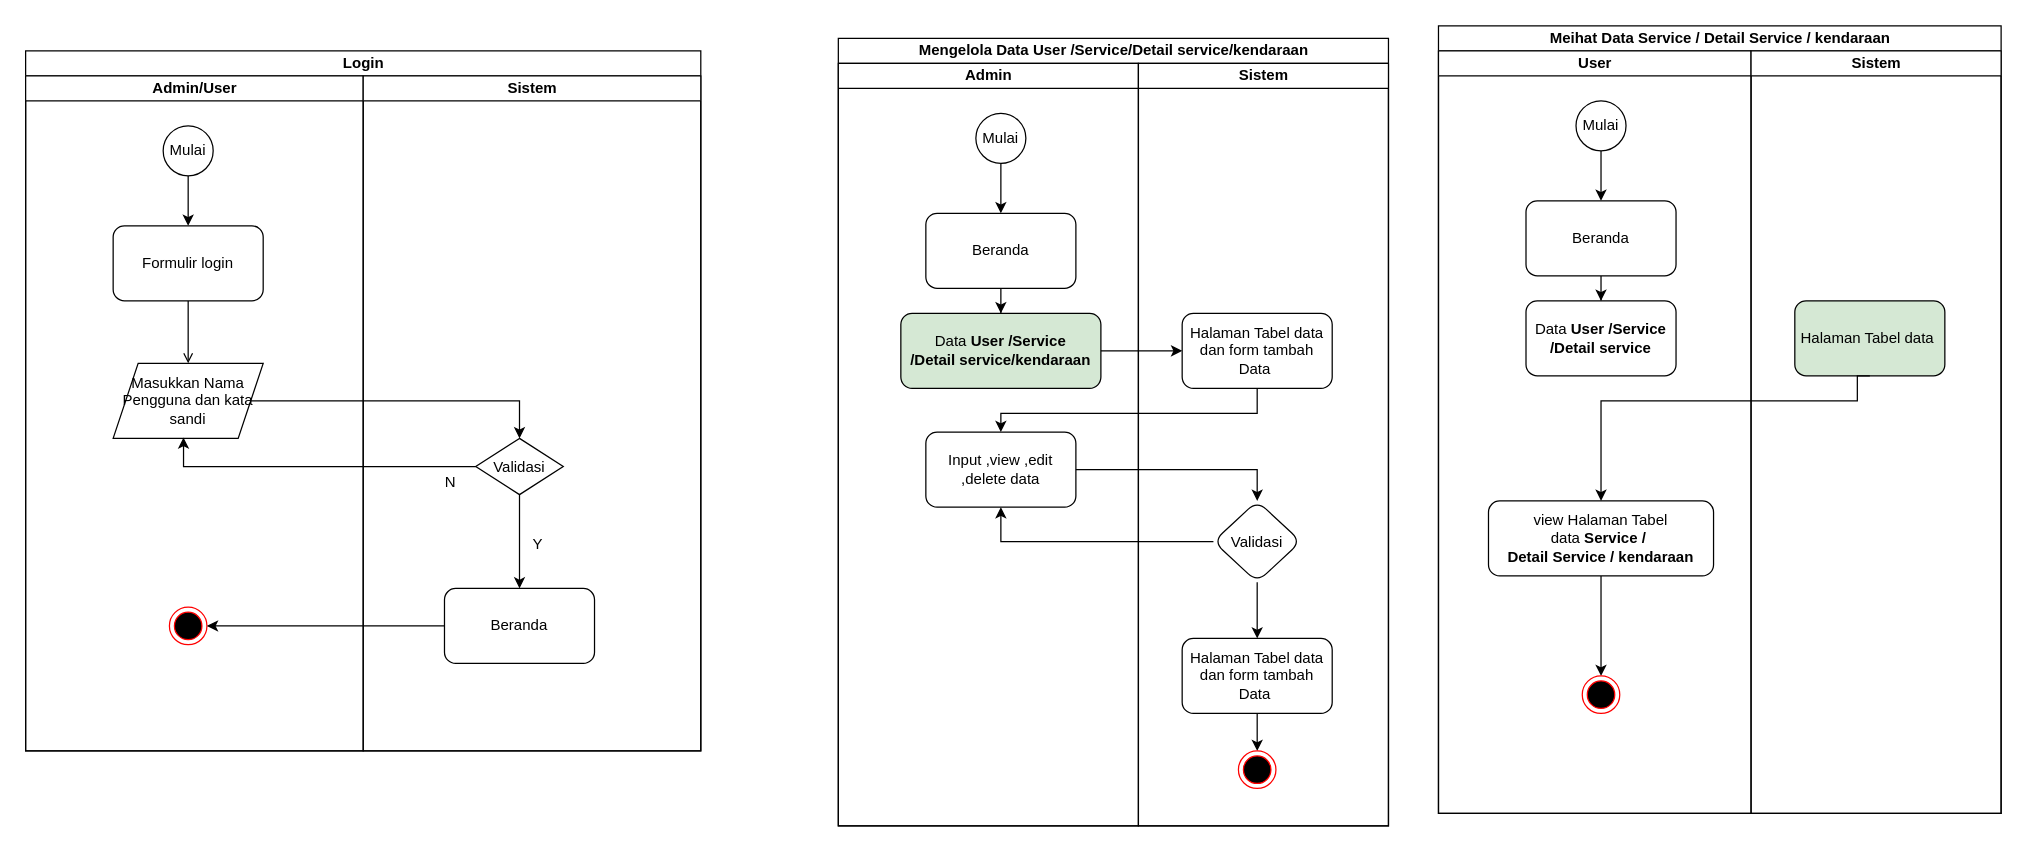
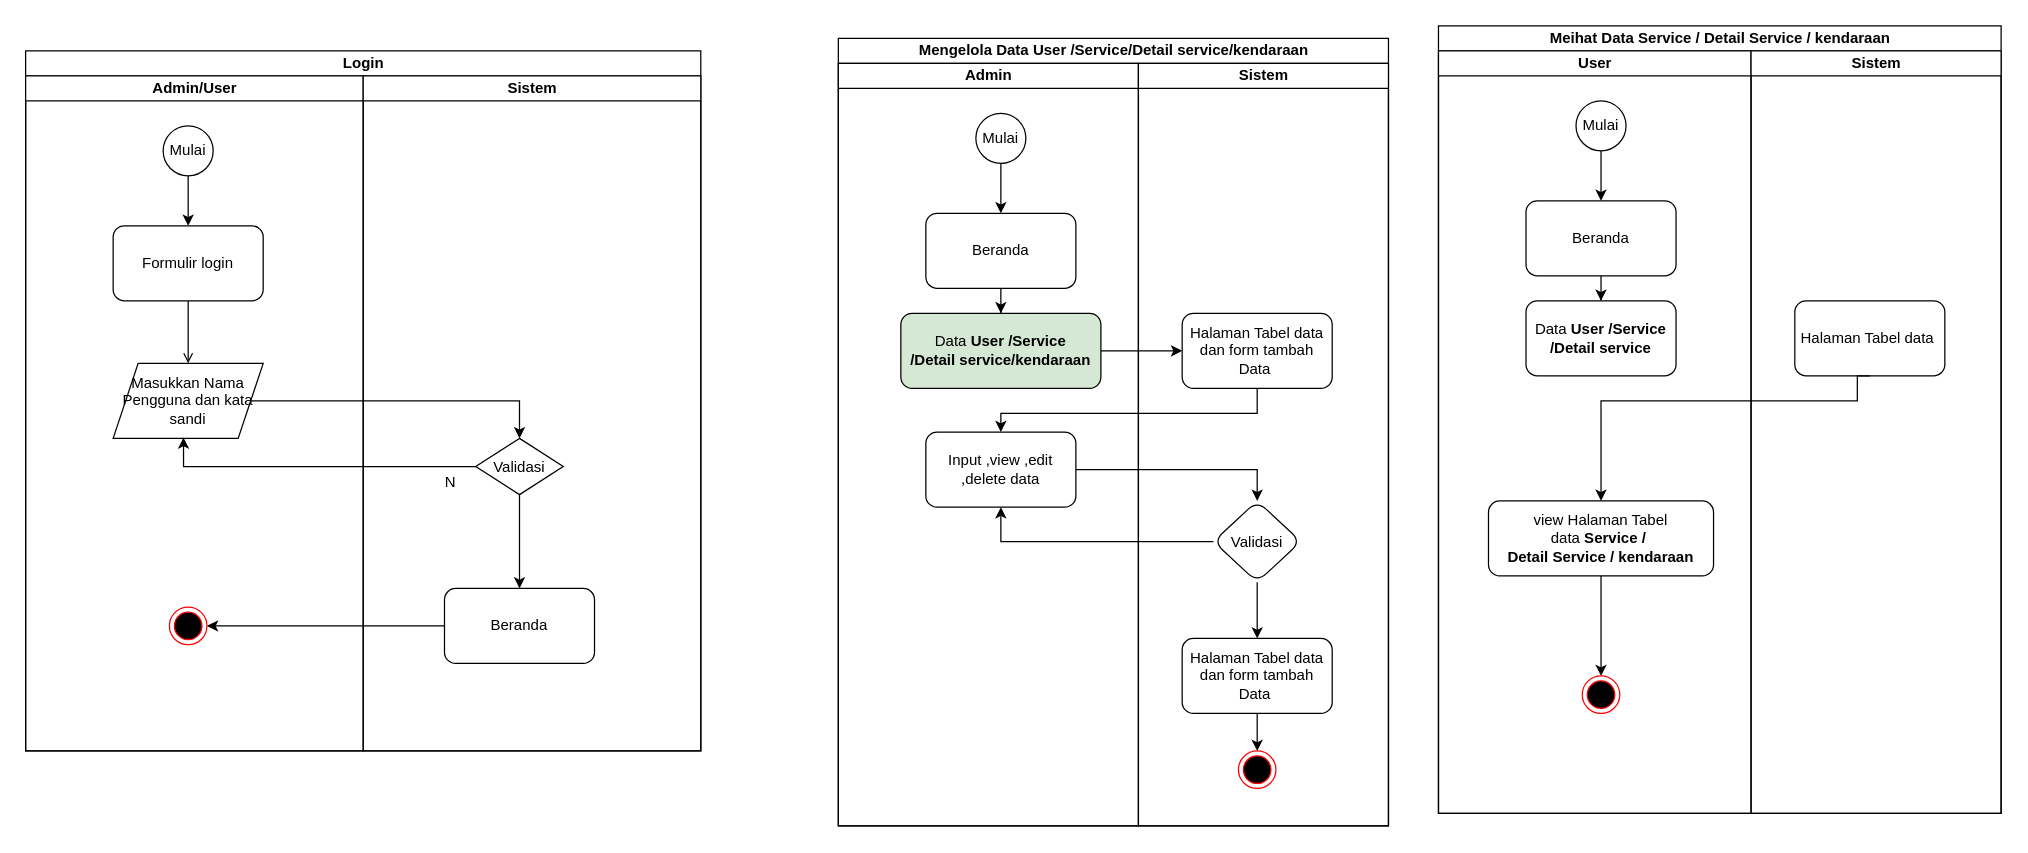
node "Halaman Tabel data": fillcolor #d5e8d4 -> #ffffff
node "Y": removed
